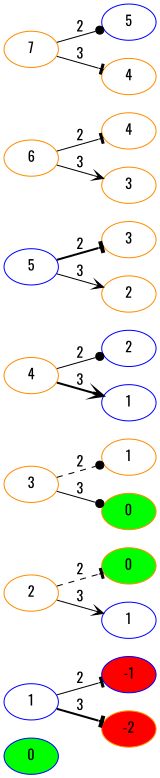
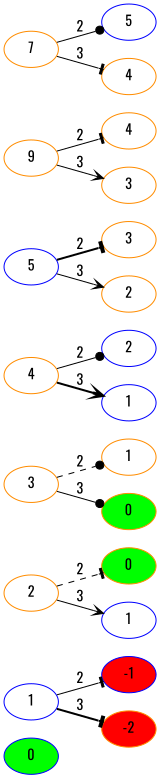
node "6": label "6" -> "9"
